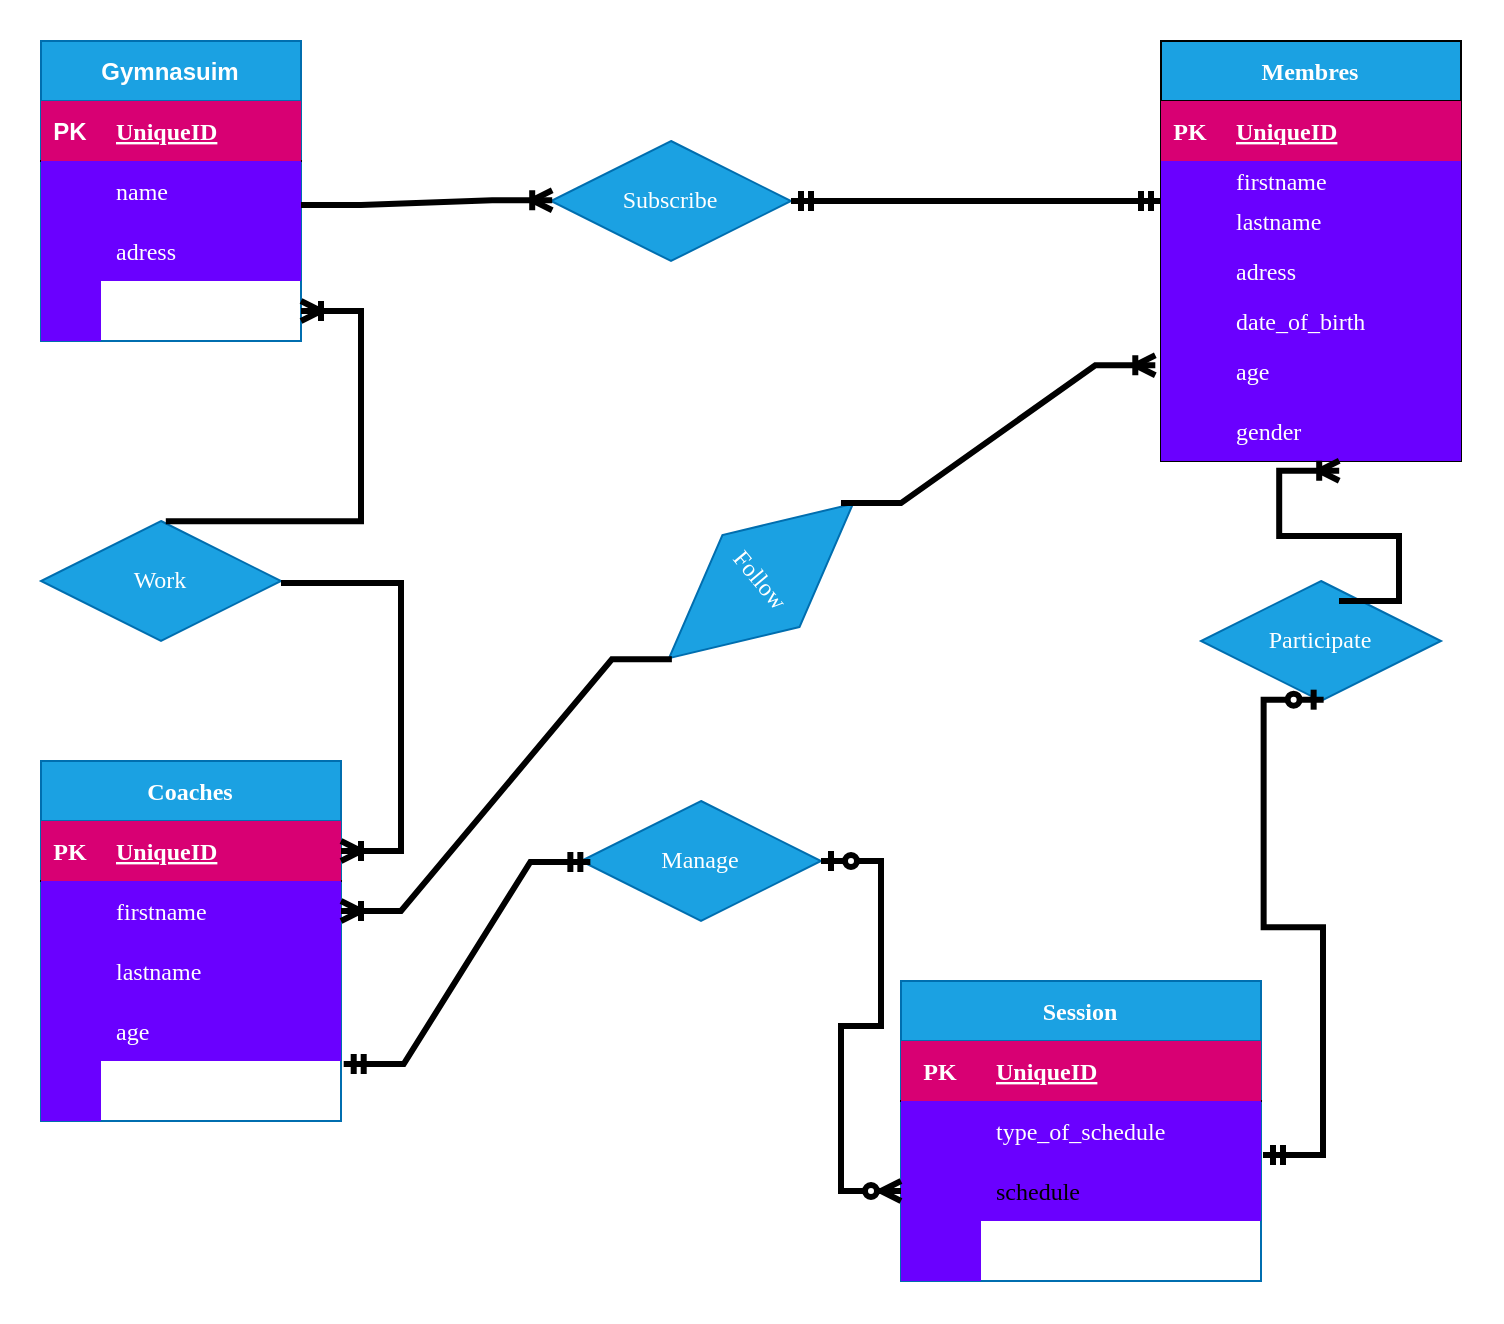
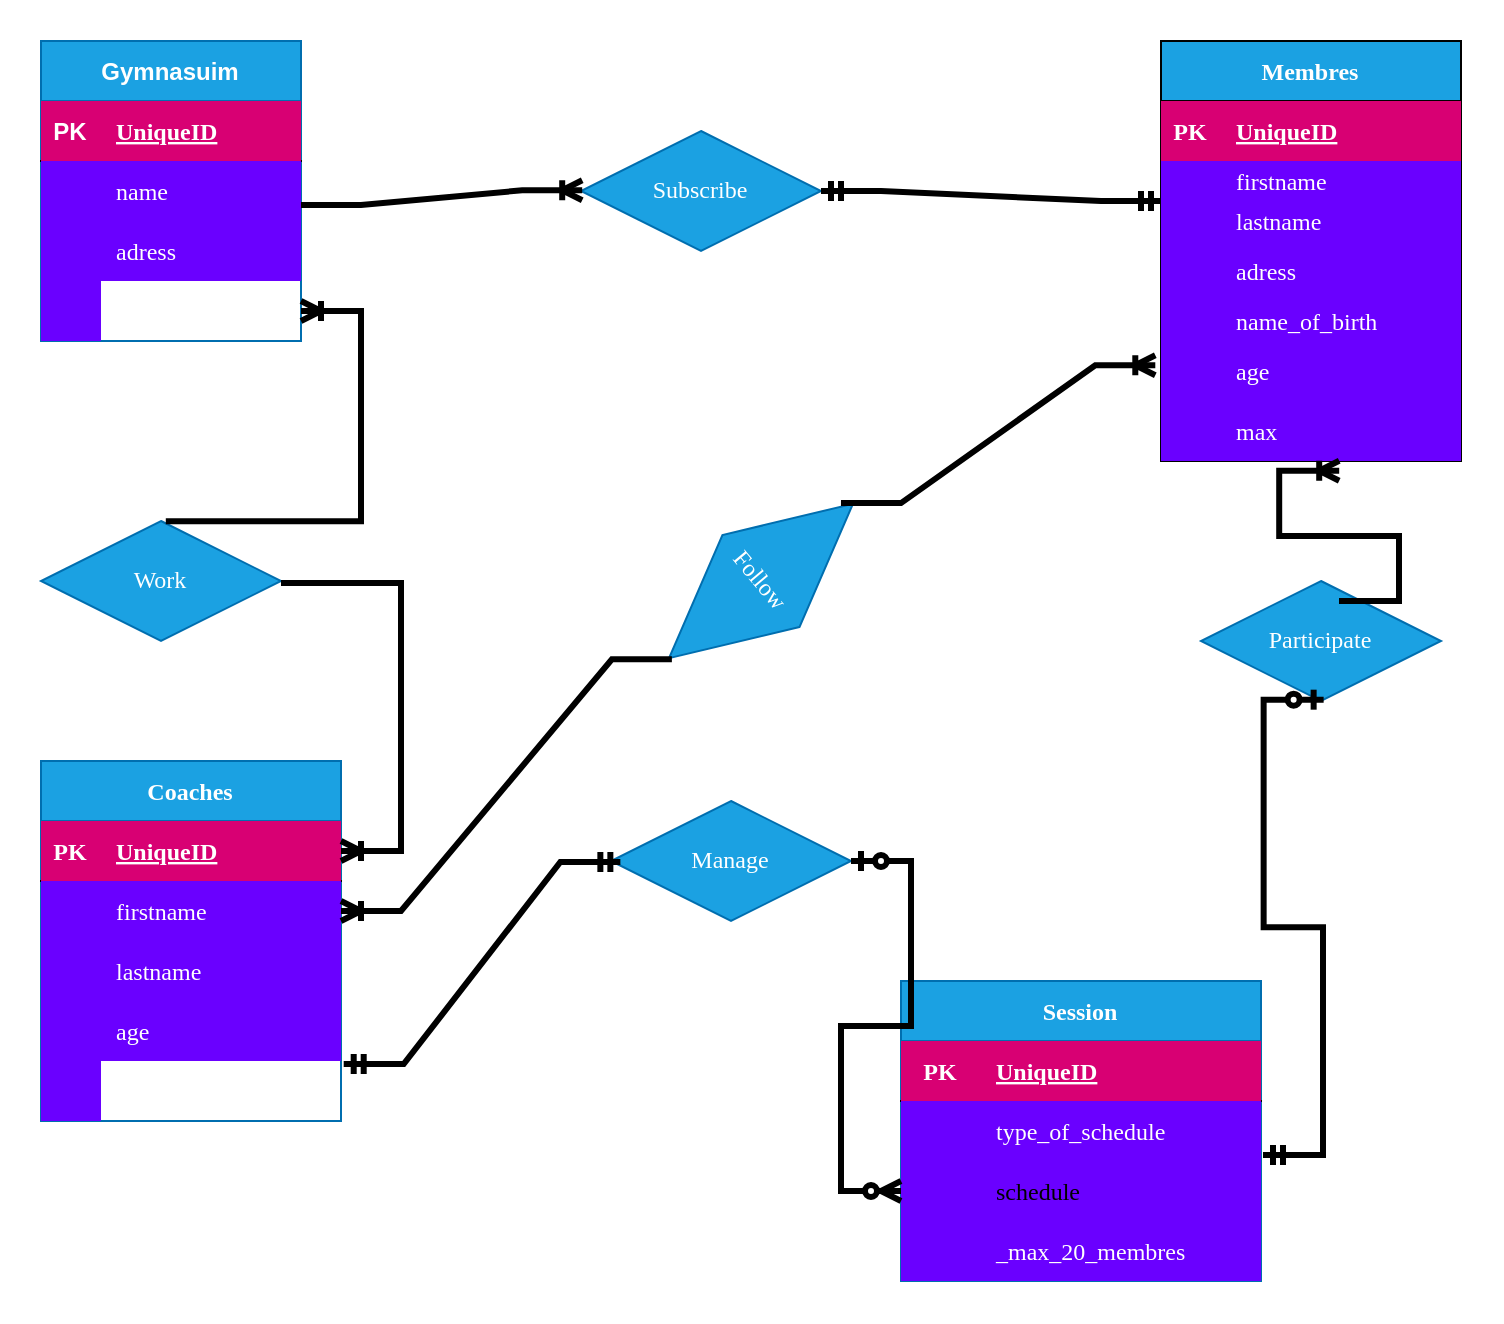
node "Subscribe": moved (671, 201) -> (701, 191)
node "date_of_birth": label "date_of_birth" -> "name_of_birth"
node "gender": label "gender" -> "max"
node "Manage": moved (701, 861) -> (731, 861)
node "_max_20_membres": added
